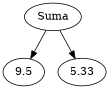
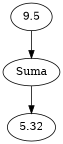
edge "Suma" -> "9.5": reversed
node "5.33": label "5.33" -> "5.32"
